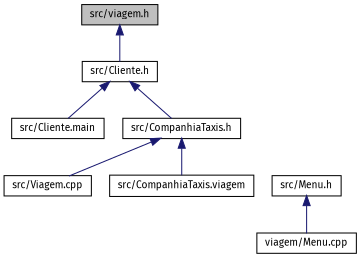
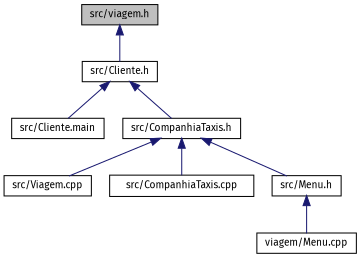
edge "src/Menu.h" -> "src/CompanhiaTaxis.h": added
node "src/CompanhiaTaxis.viagem": label "src/CompanhiaTaxis.viagem" -> "src/CompanhiaTaxis.cpp"
